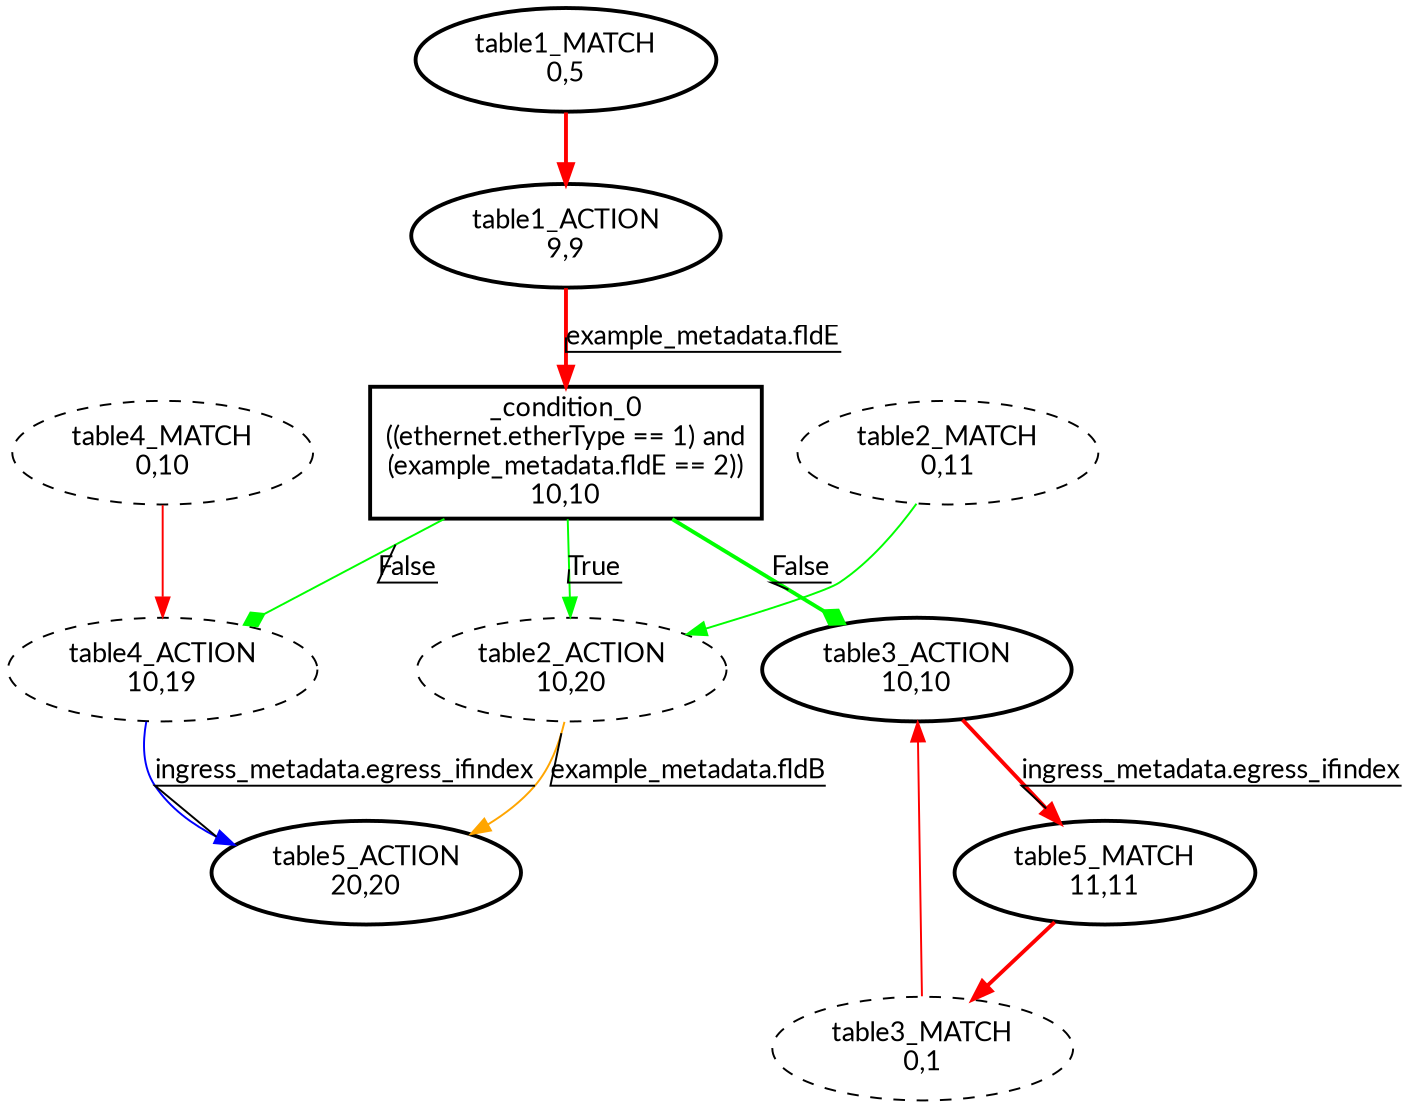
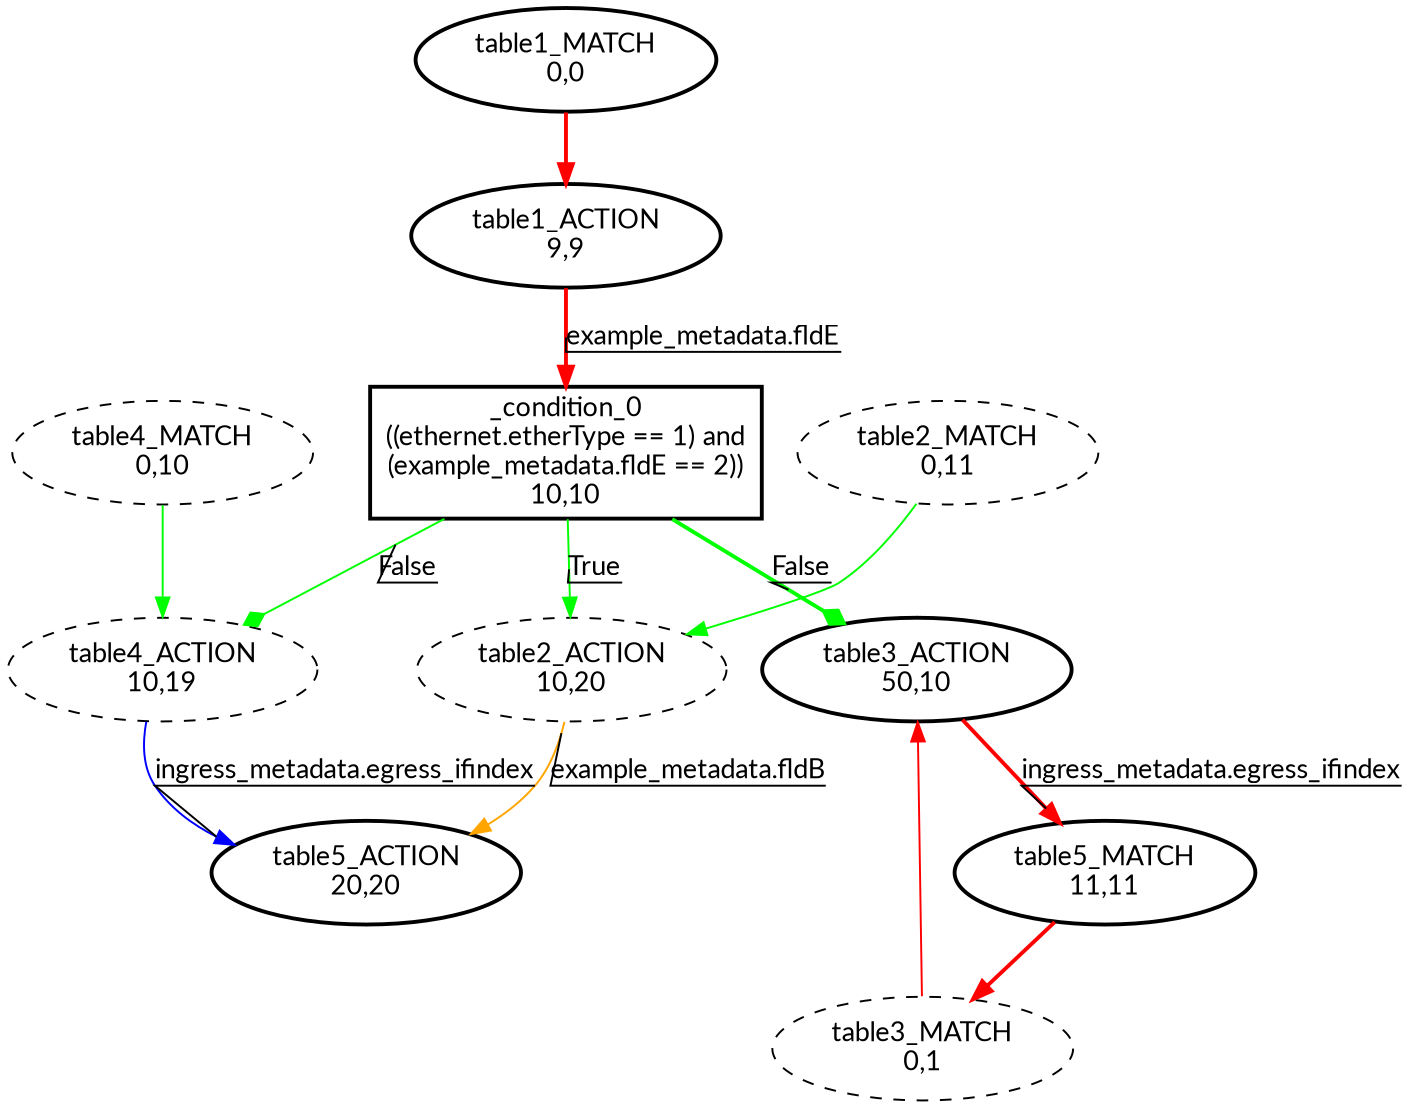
node "table1_MATCH 0,5": label "table1_MATCH 0,5" -> "table1_MATCH 0,0"
edge "table4_MATCH 0,10" -> "table4_ACTION 10,19": color red -> green
node "table3_ACTION 10,10": label "table3_ACTION 10,10" -> "table3_ACTION 50,10"
